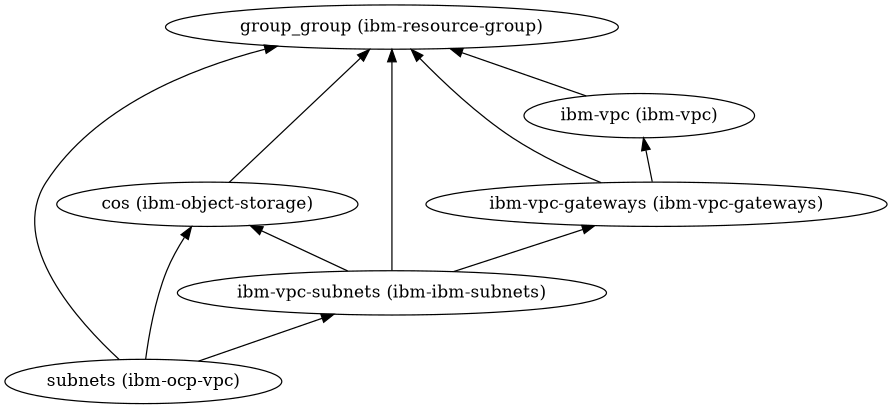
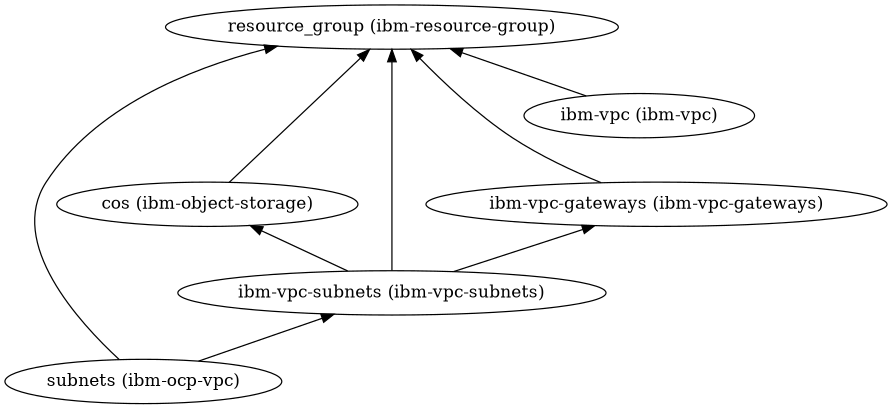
node "group_group (ibm-resource-group)": label "group_group (ibm-resource-group)" -> "resource_group (ibm-resource-group)"
edge "ibm-vpc-gateways (ibm-vpc-gateways)" -> "ibm-vpc (ibm-vpc)": removed
node "ibm-vpc-subnets (ibm-ibm-subnets)": label "ibm-vpc-subnets (ibm-ibm-subnets)" -> "ibm-vpc-subnets (ibm-vpc-subnets)"
edge "subnets (ibm-ocp-vpc)" -> "cos (ibm-object-storage)": removed
